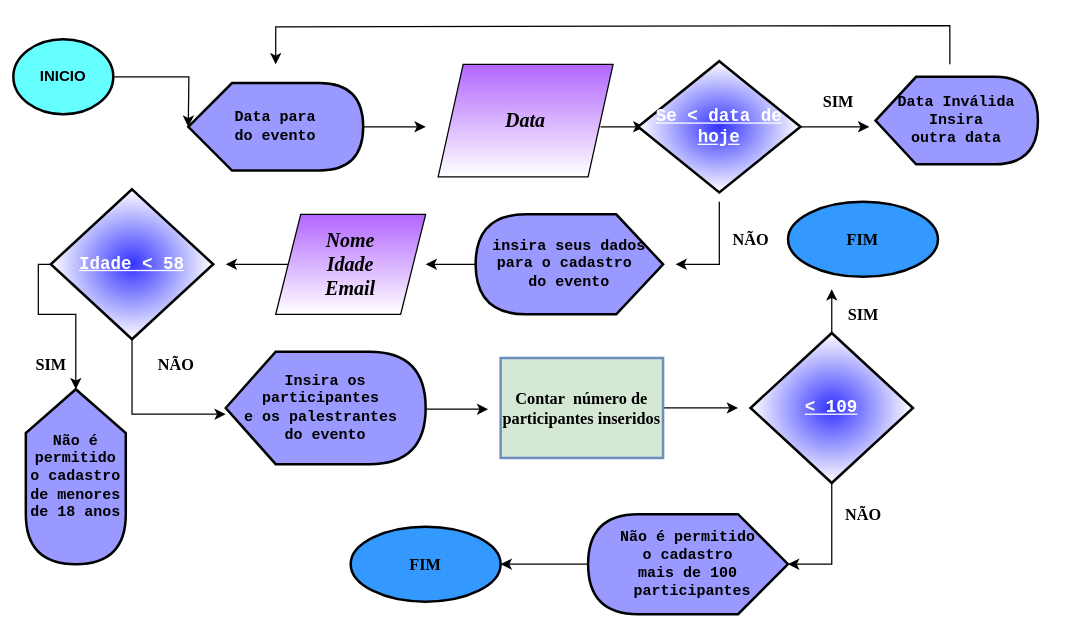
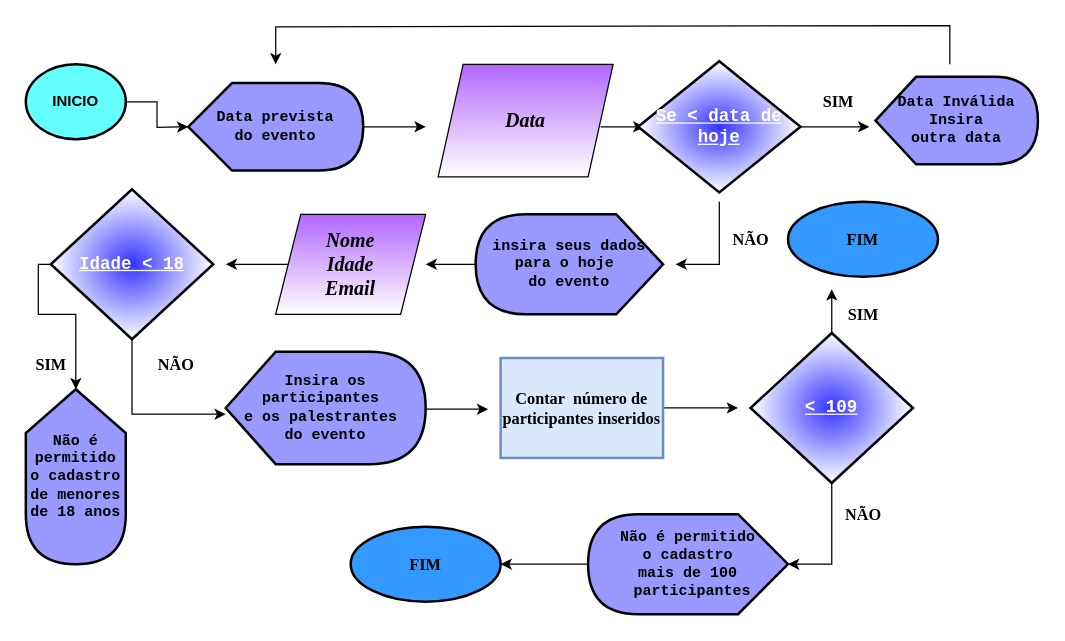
node "INICIO": moved (63, 77) -> (76, 102)
node "Data para do evento": label "Data para do evento" -> "Data prevista do evento"
node "Idade < 58": label "Idade < 58" -> "Idade < 18"
node "insira seus dados para o cadastro do evento": label "insira seus dados para o cadastro do evento" -> "insira seus dados para o hoje do evento"
node "Contar número de participantes inseridos": fillcolor #d5e8d4 -> #dae8fc
